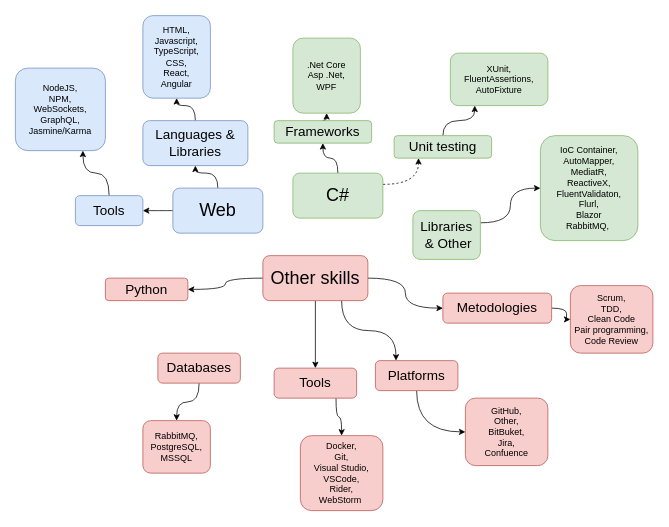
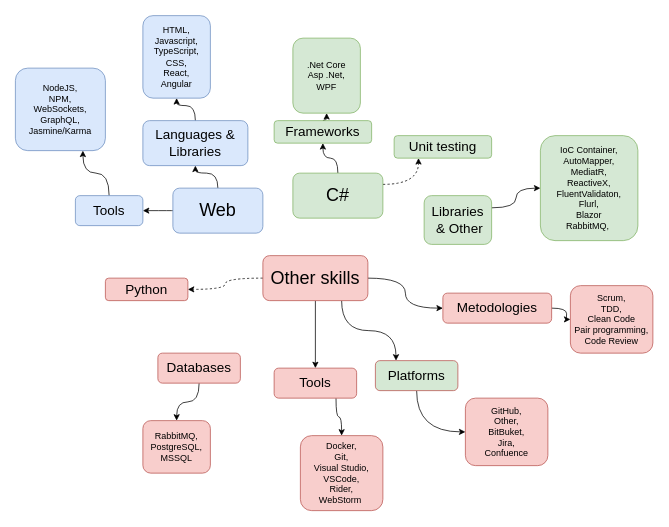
node "XUnit, FluentAssertions, AutoFixture": removed
edge "Unit testing" -> "XUnit, FluentAssertions, AutoFixture": removed
node "Libraries & Other": moved (447, 235) -> (458, 220)
edge "Other skills" -> "Python": style solid -> dashed
node "Platforms": fillcolor #f8cecc -> #d5e8d4
